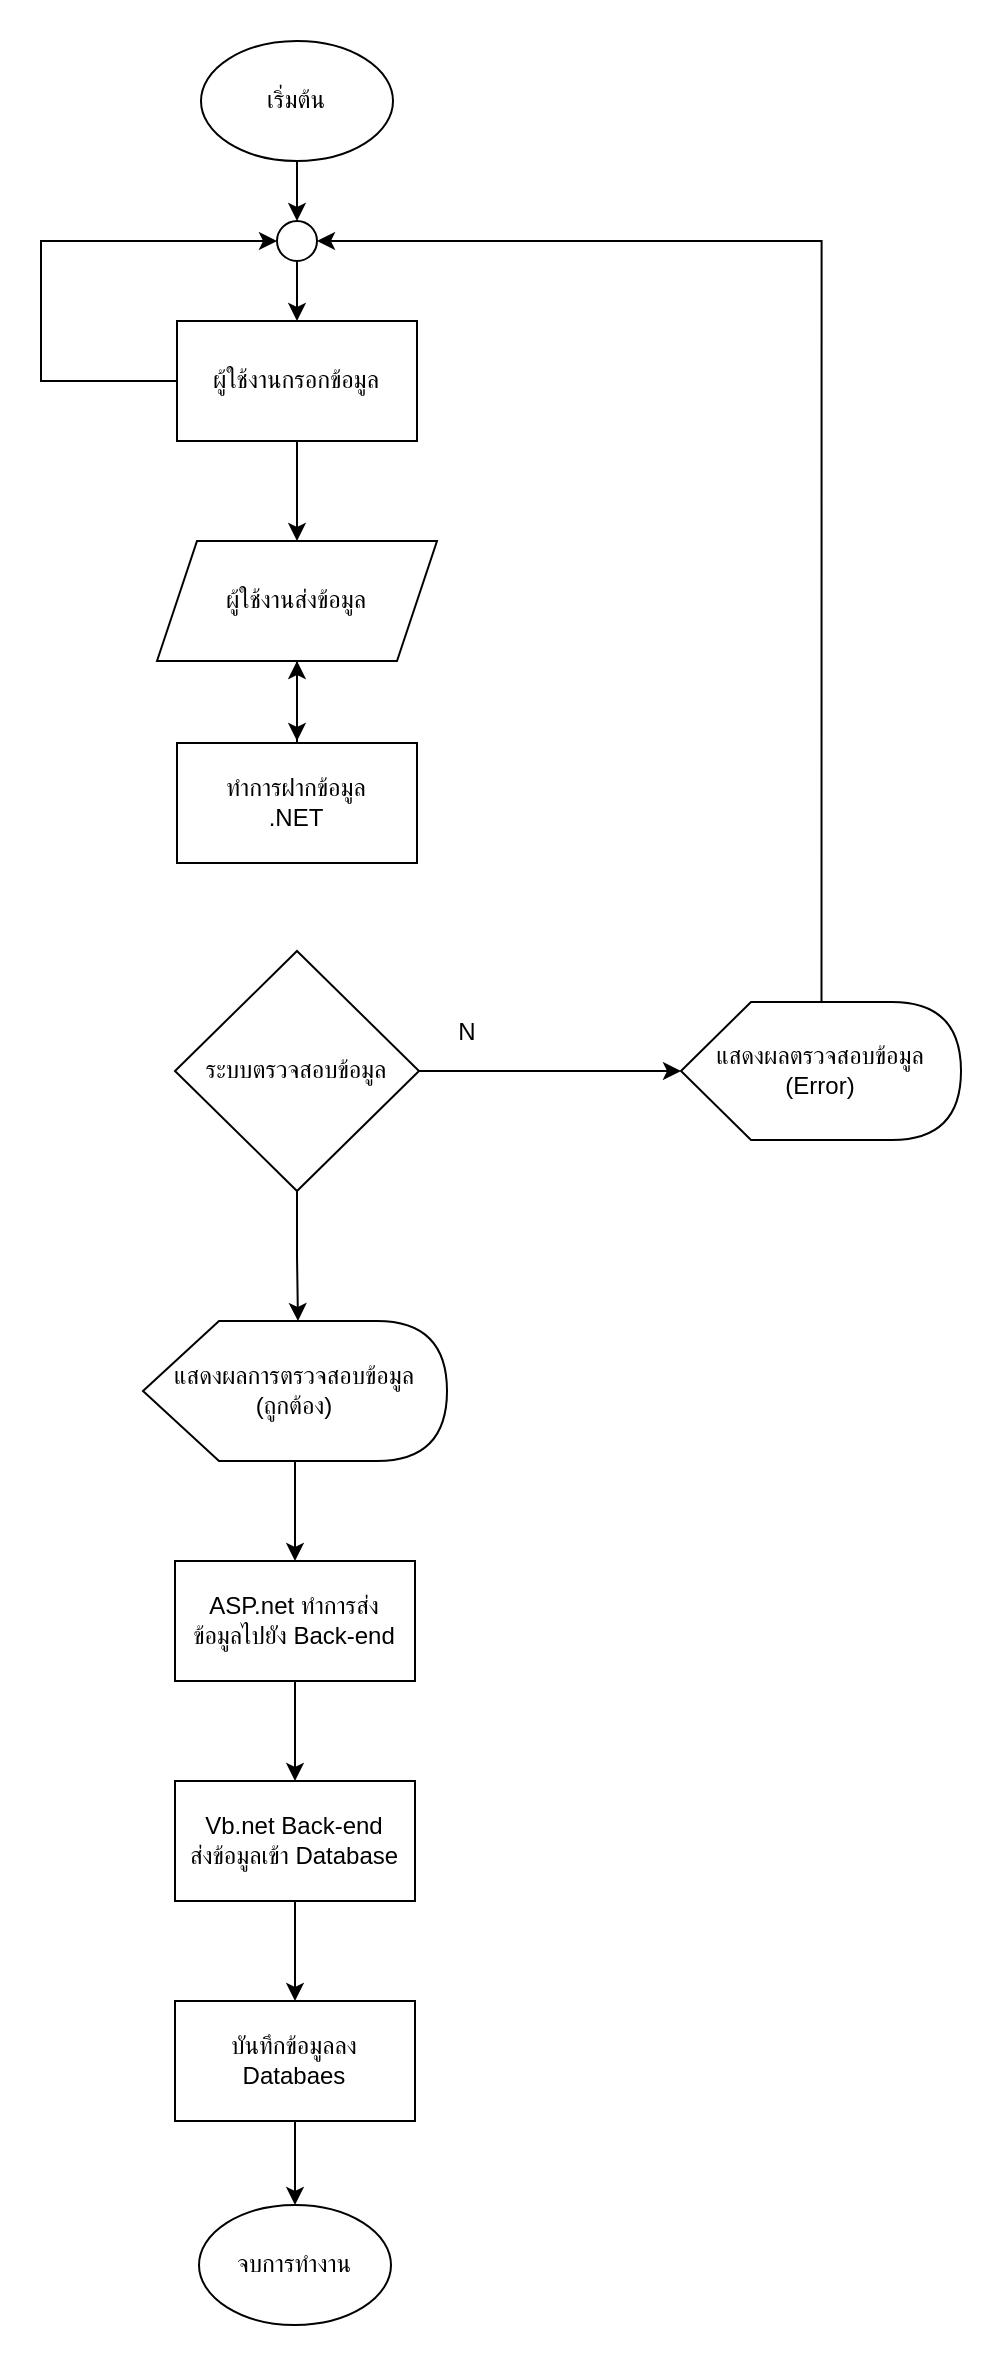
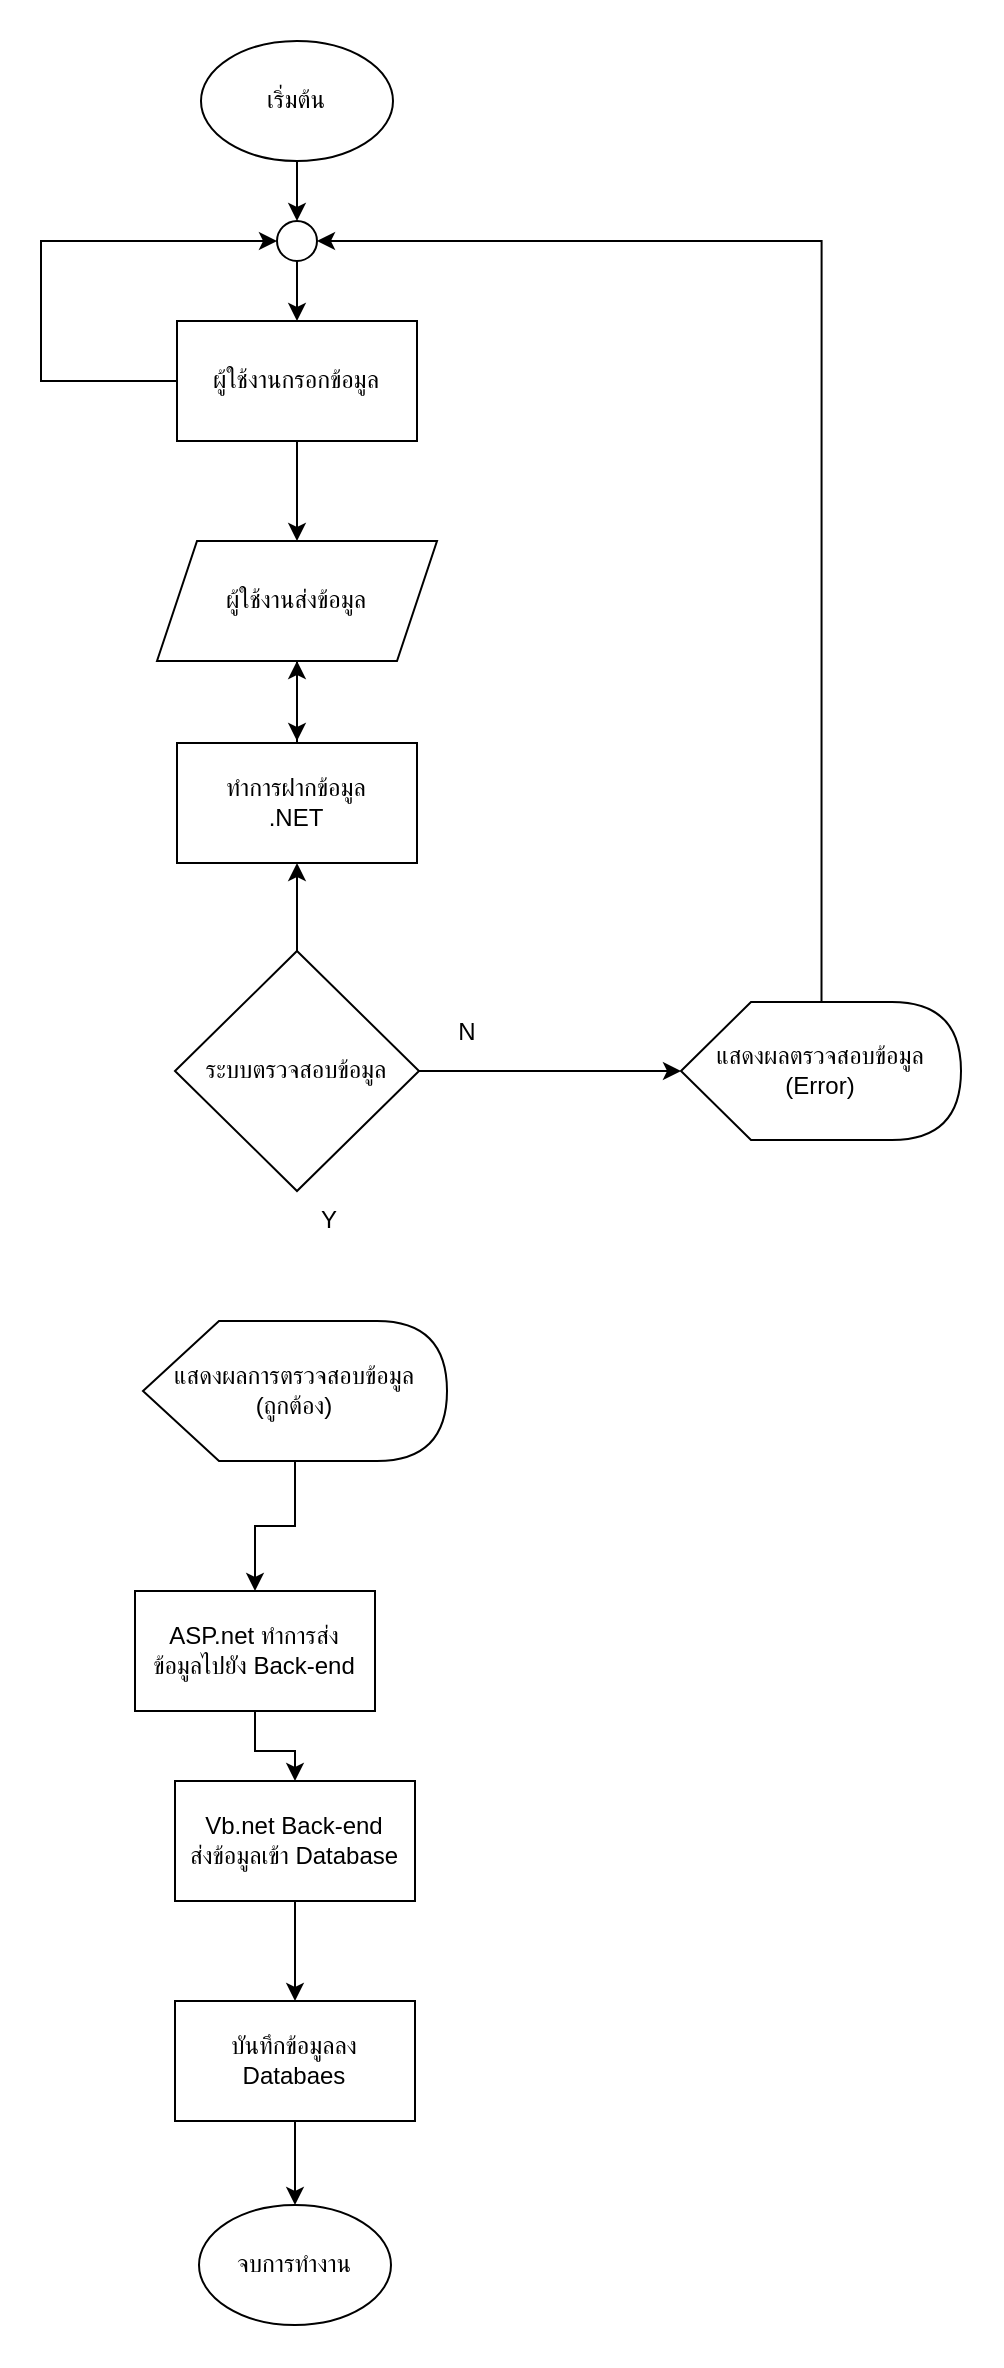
node "Y": added
edge "ระบบตรวจสอบข้อมูล" -> "แสดงผลการตรวจสอบข้อมูล (ถูกต้อง)": now "ระบบตรวจสอบข้อมูล" -> "ทำการฝากข้อมูล .NET"
node "ASP.net ทำการส่ง ข้อมูลไปยัง Back-end": moved (295, 1621) -> (255, 1651)
